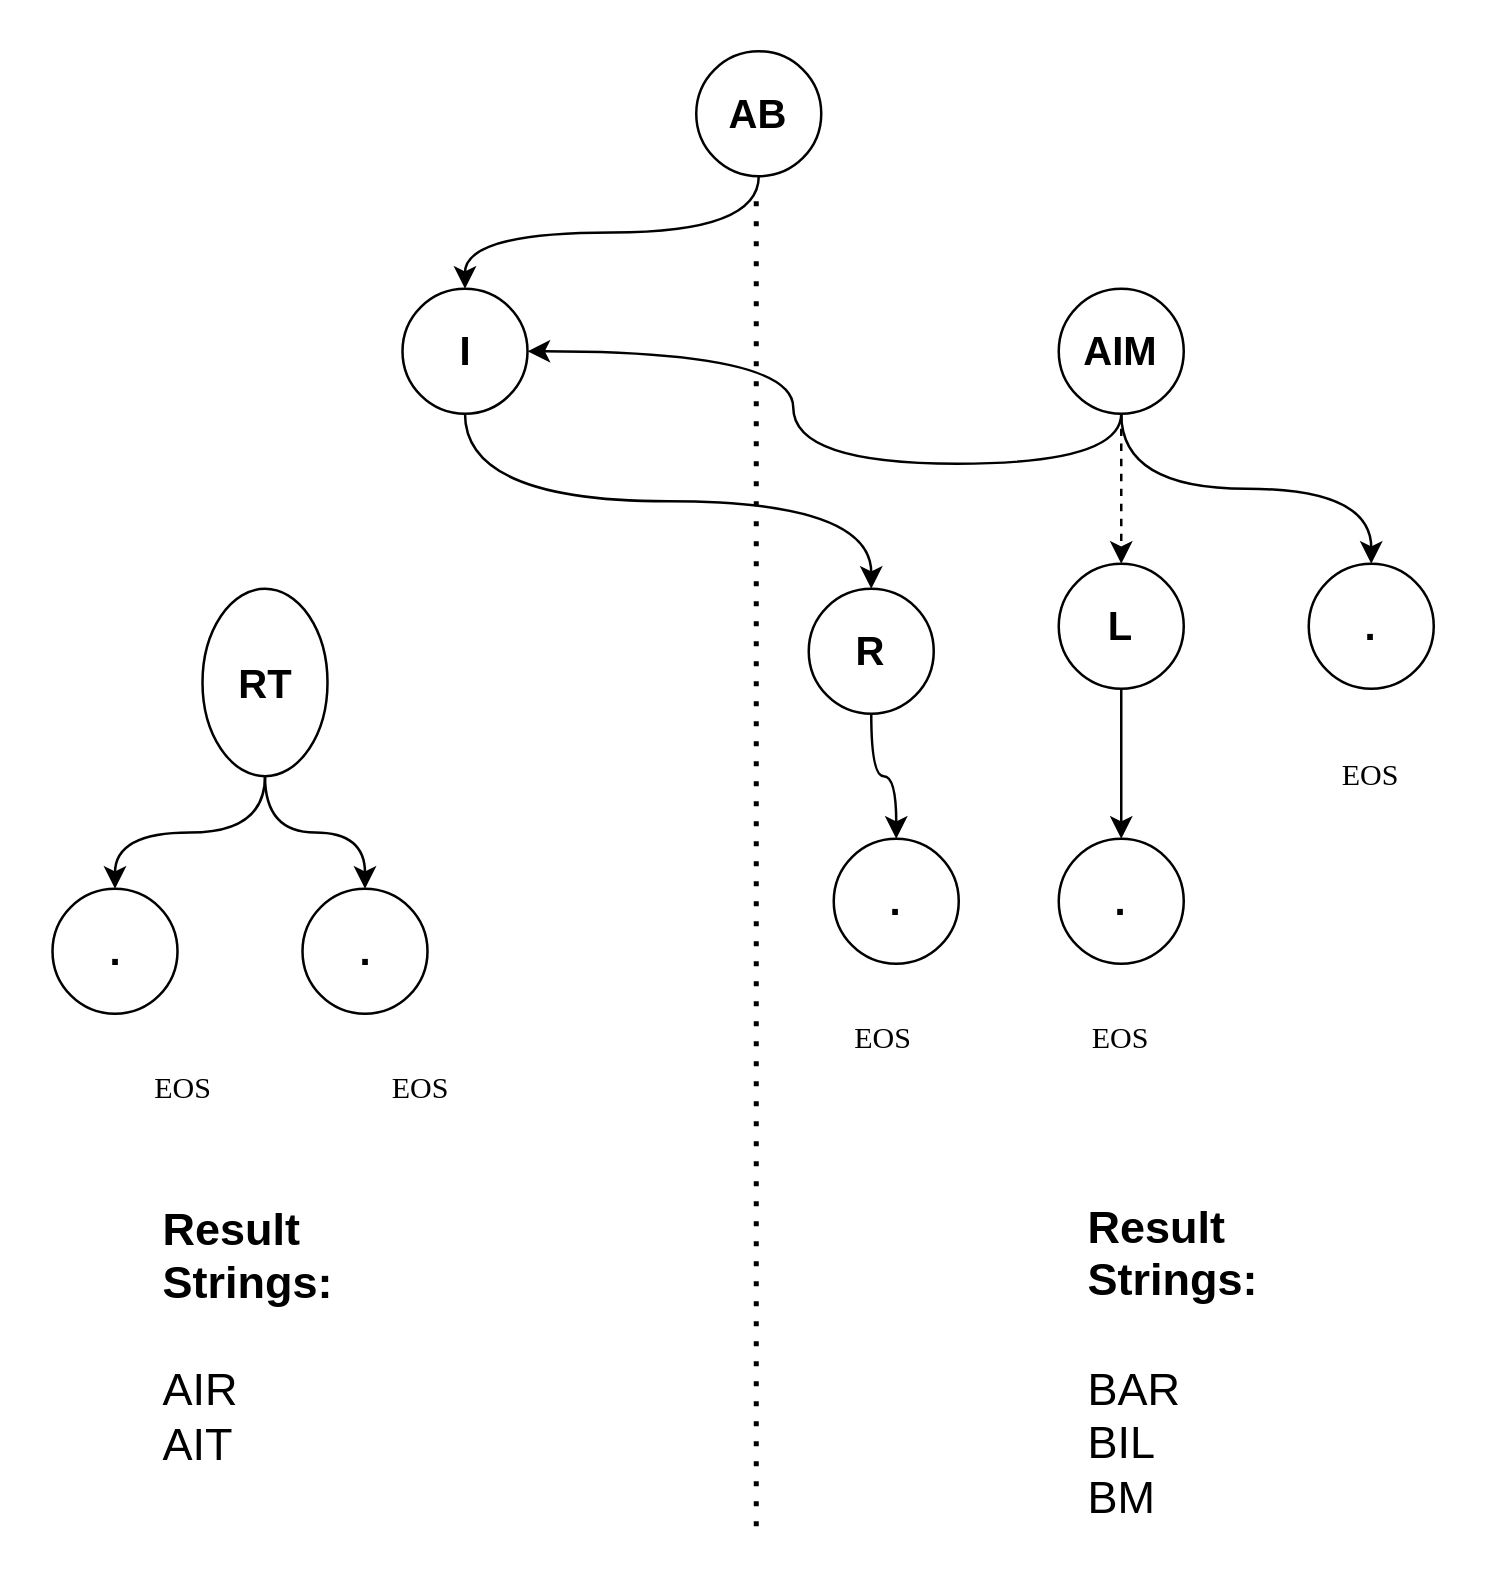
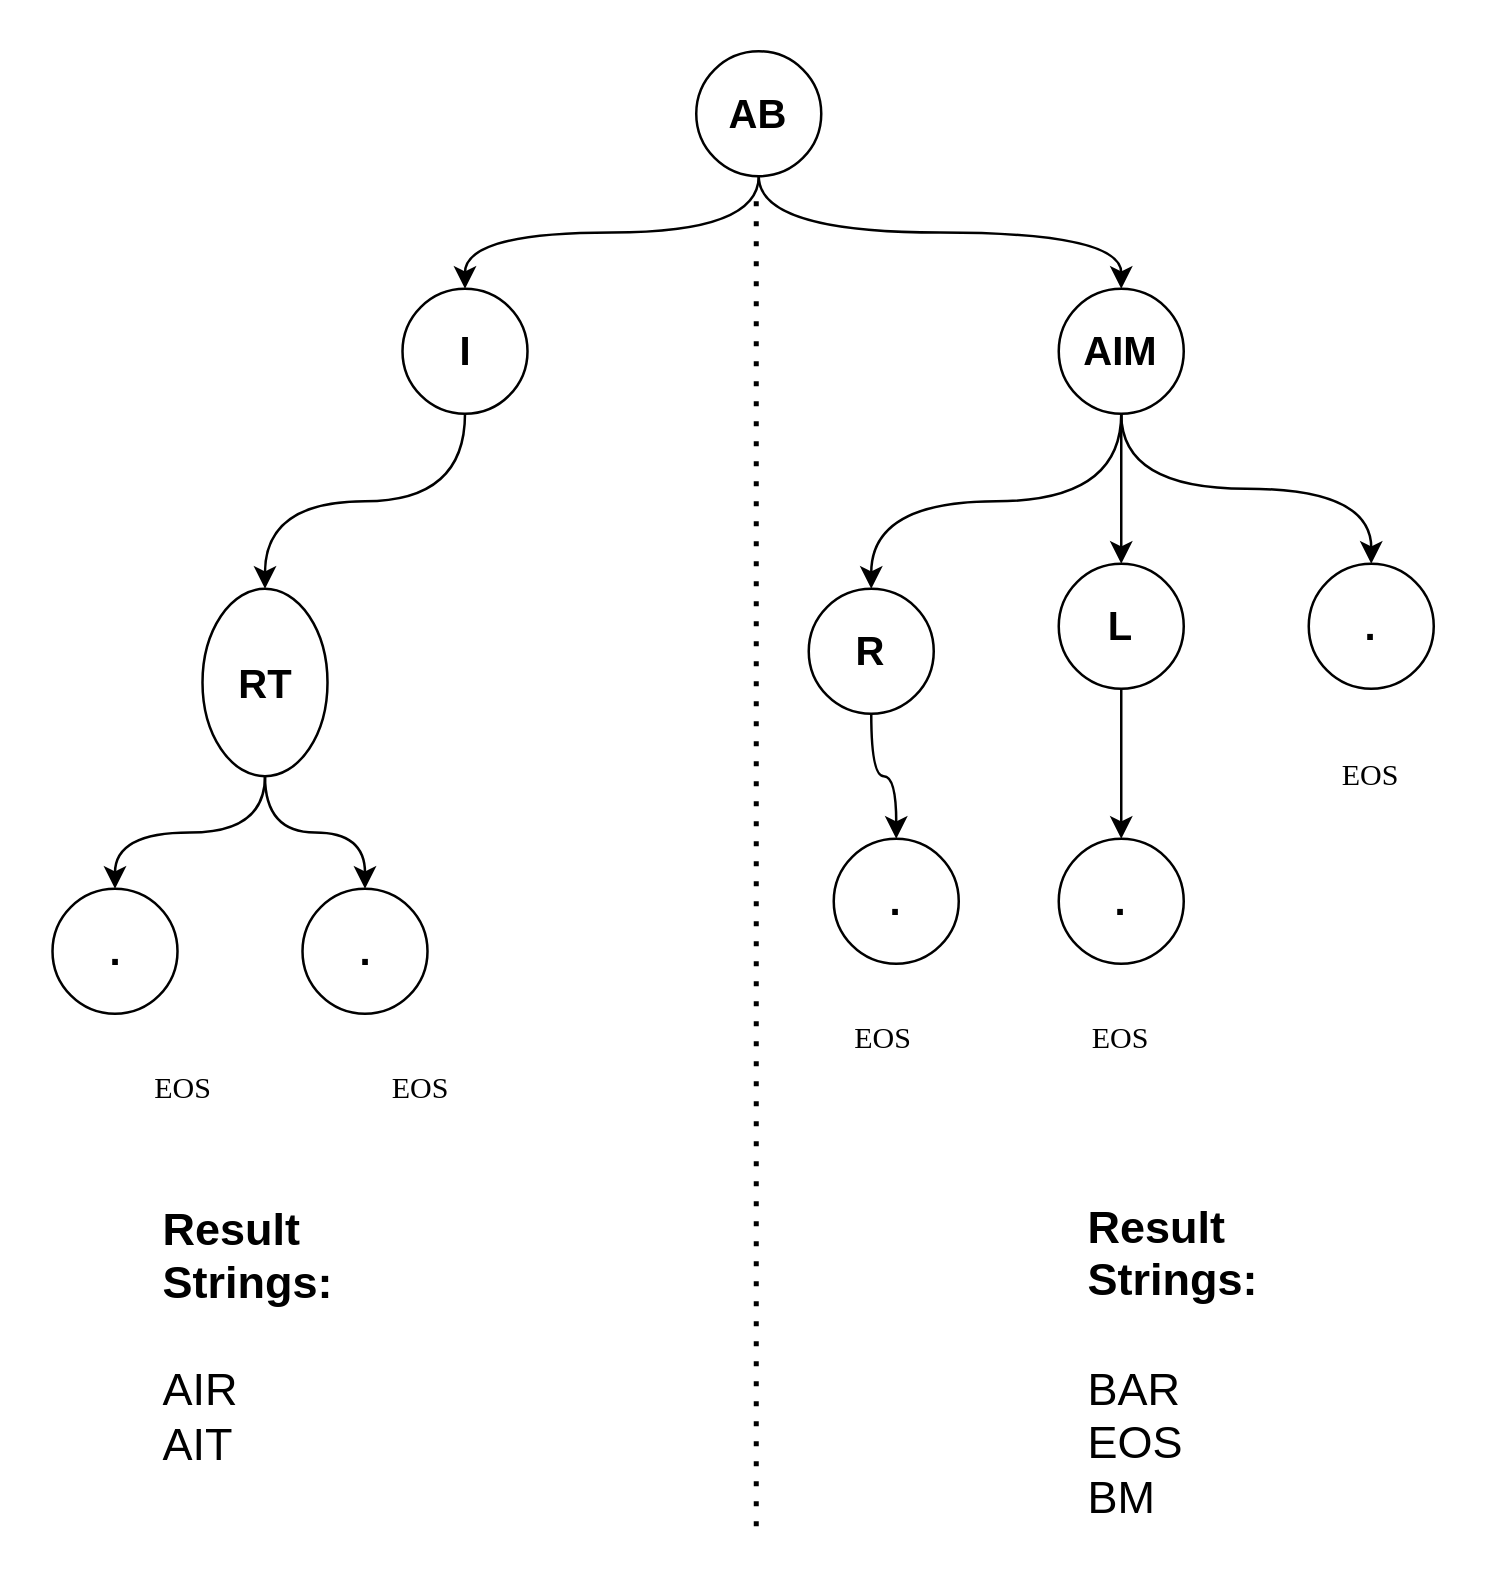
edge "AB" -> "AIM": added
edge "AIM" -> "I": now "AIM" -> "R"
edge "I" -> "R": now "I" -> "RT"
edge "AIM" -> "L": style dashed -> solid
node "Result Strings: BAR BIL BM": label "Result Strings: BAR BIL BM" -> "Result Strings: BAR EOS BM"
